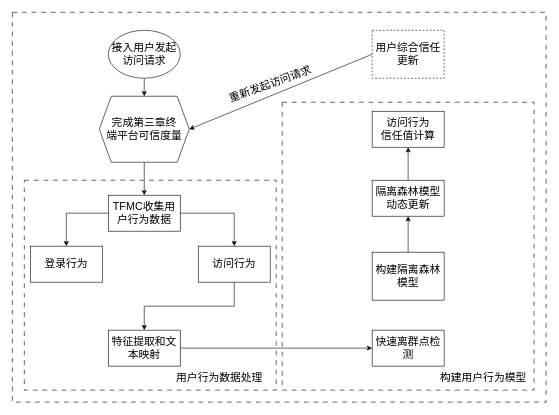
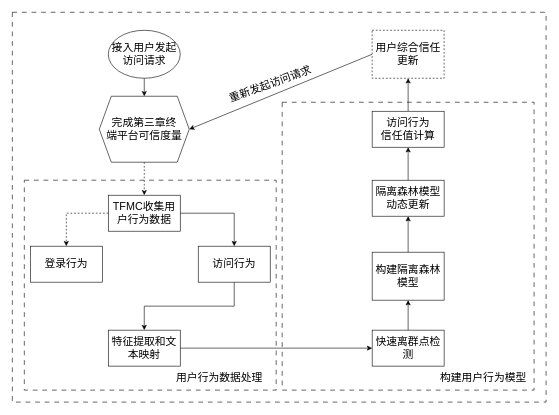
edge "访问行为 信任值计算" -> "用户综合信任更新": added
edge "完成第三章终 端平台可信度量" -> "TFMC收集用户行为数据": style solid -> dashed
edge "TFMC收集用户行为数据" -> "登录行为": style solid -> dashed
edge "快速离群点检测" -> "构建隔离森林 模型": added
